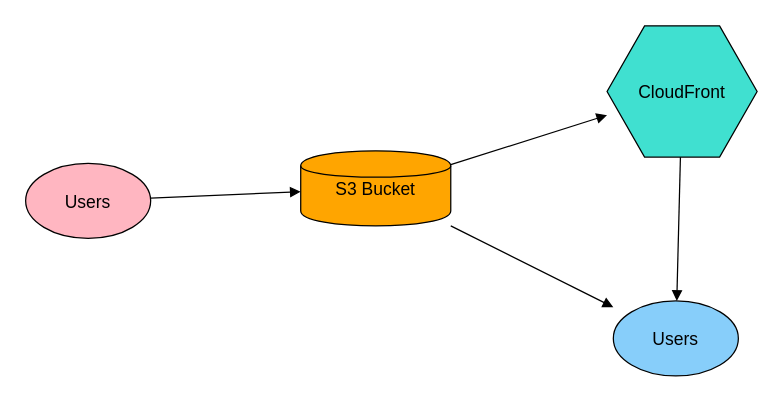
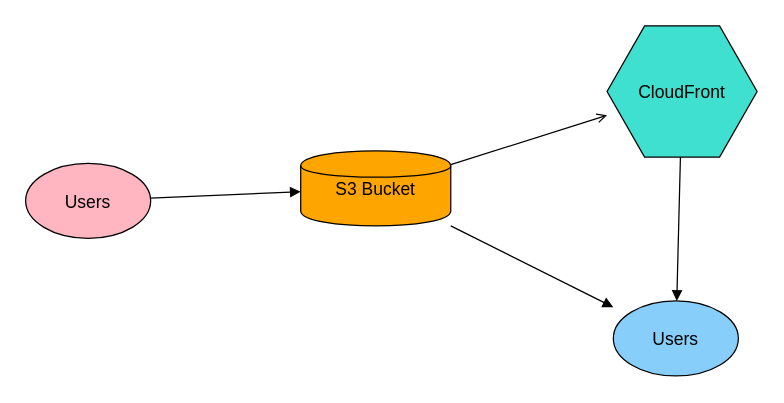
edge "S3 Bucket" -> "CloudFront": arrowhead block -> open
